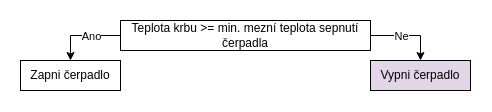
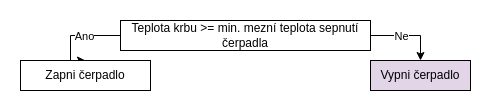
node "Zapni čerpadlo": size 100x30 -> 130x30
